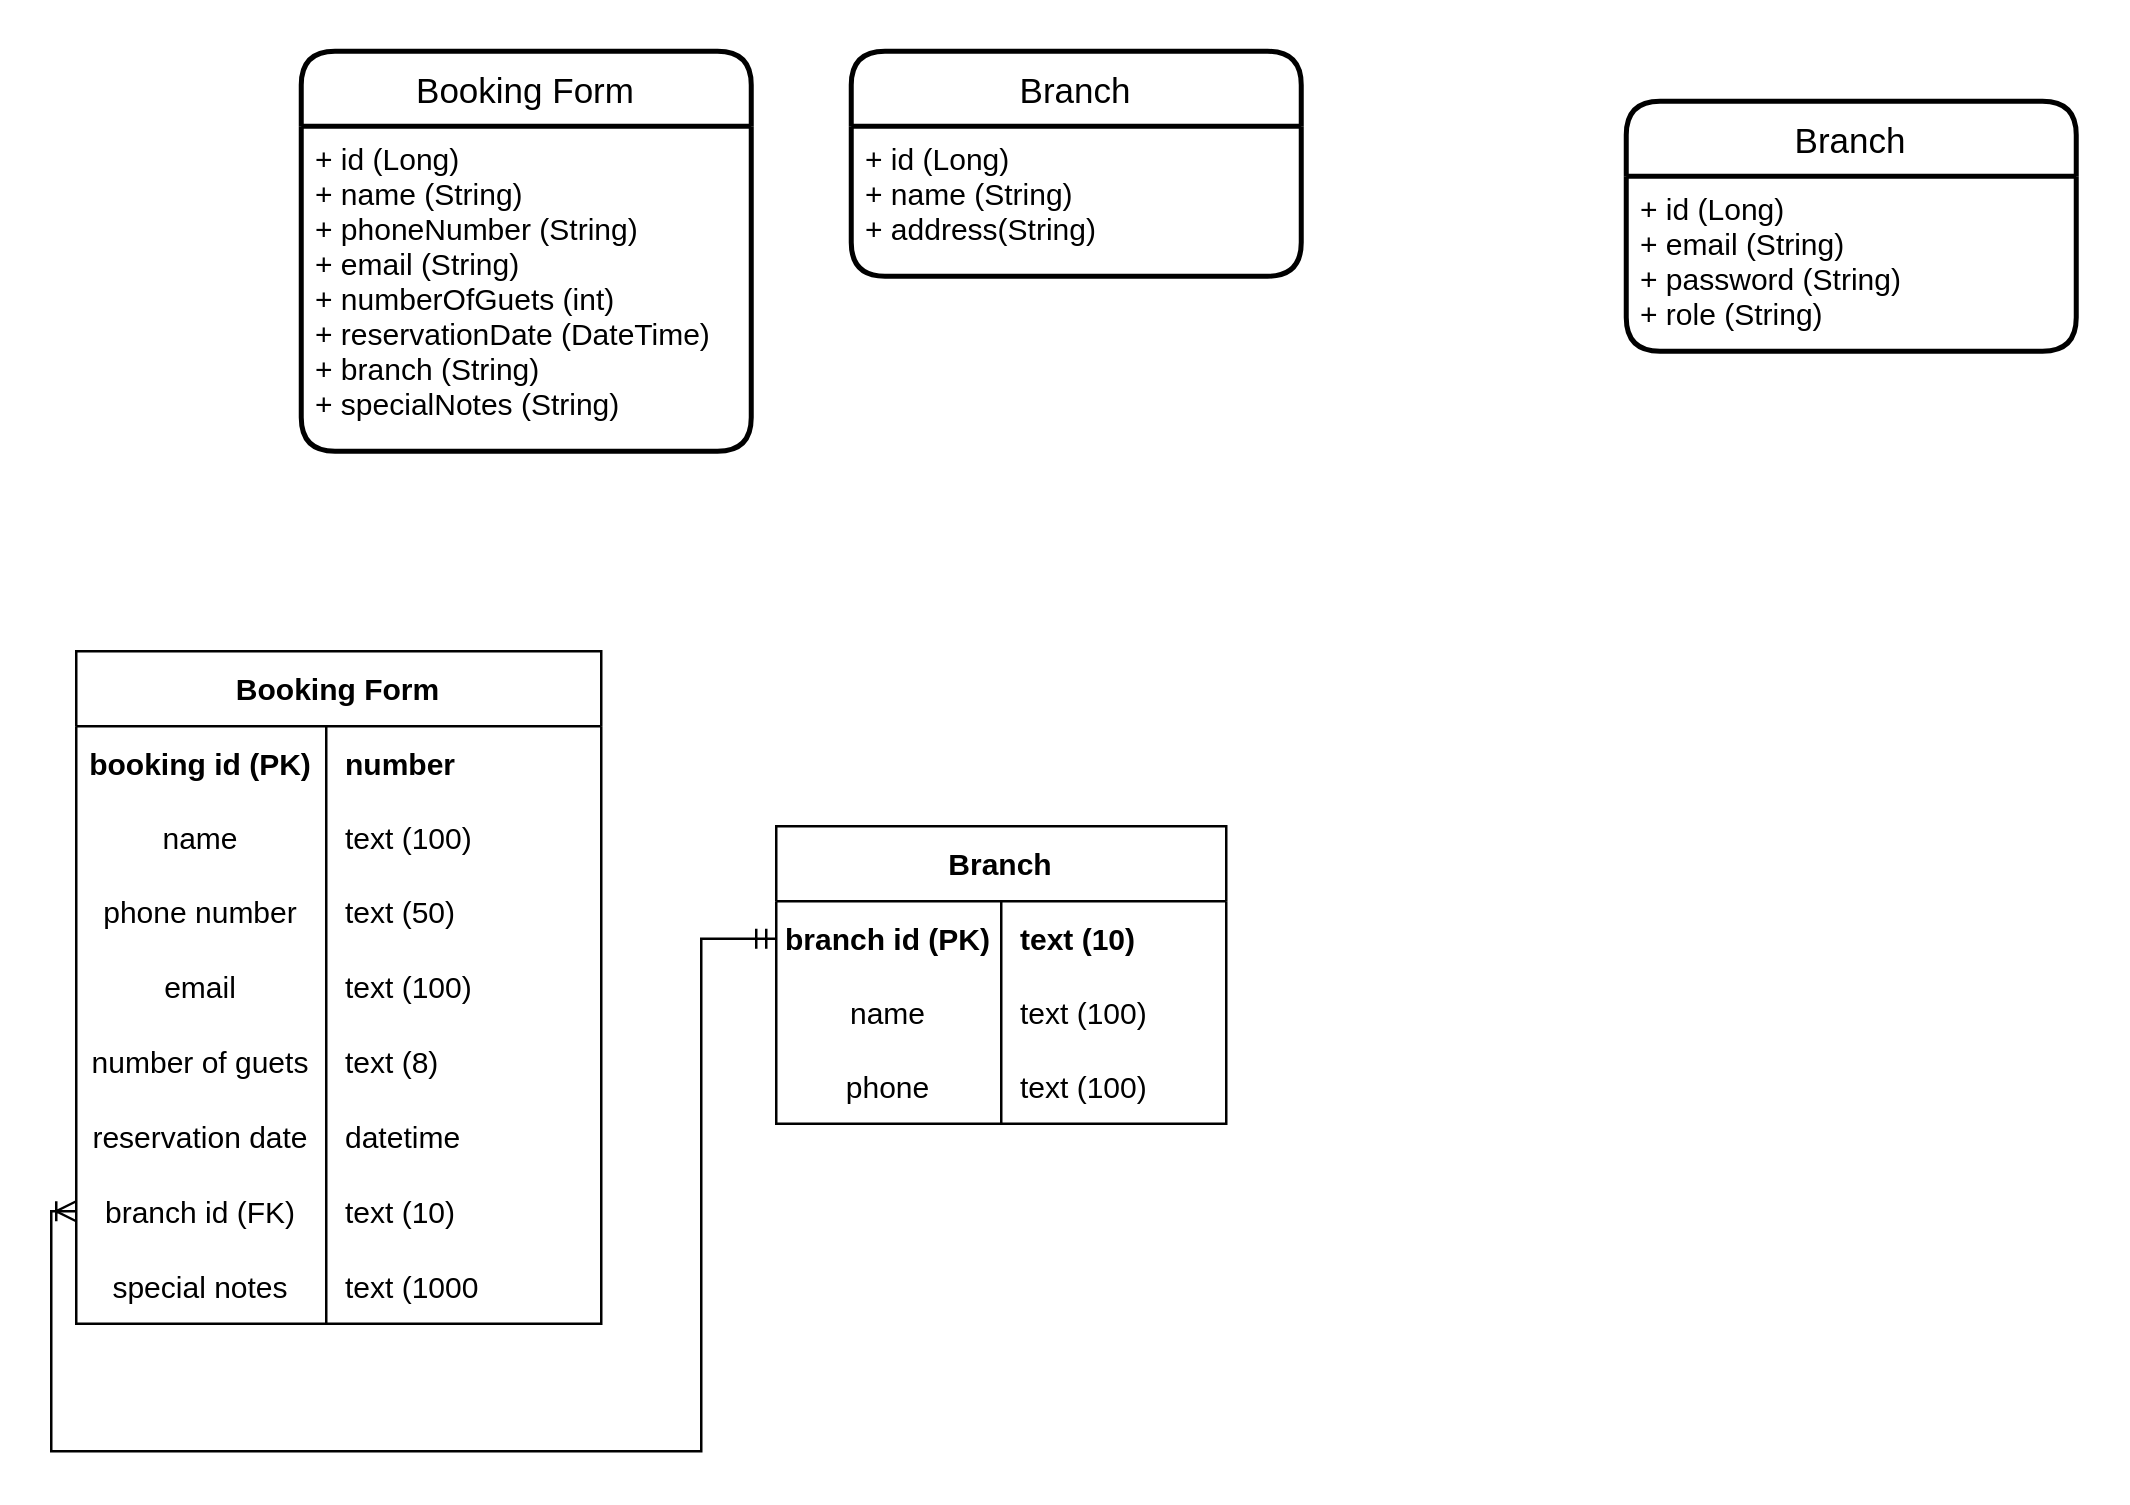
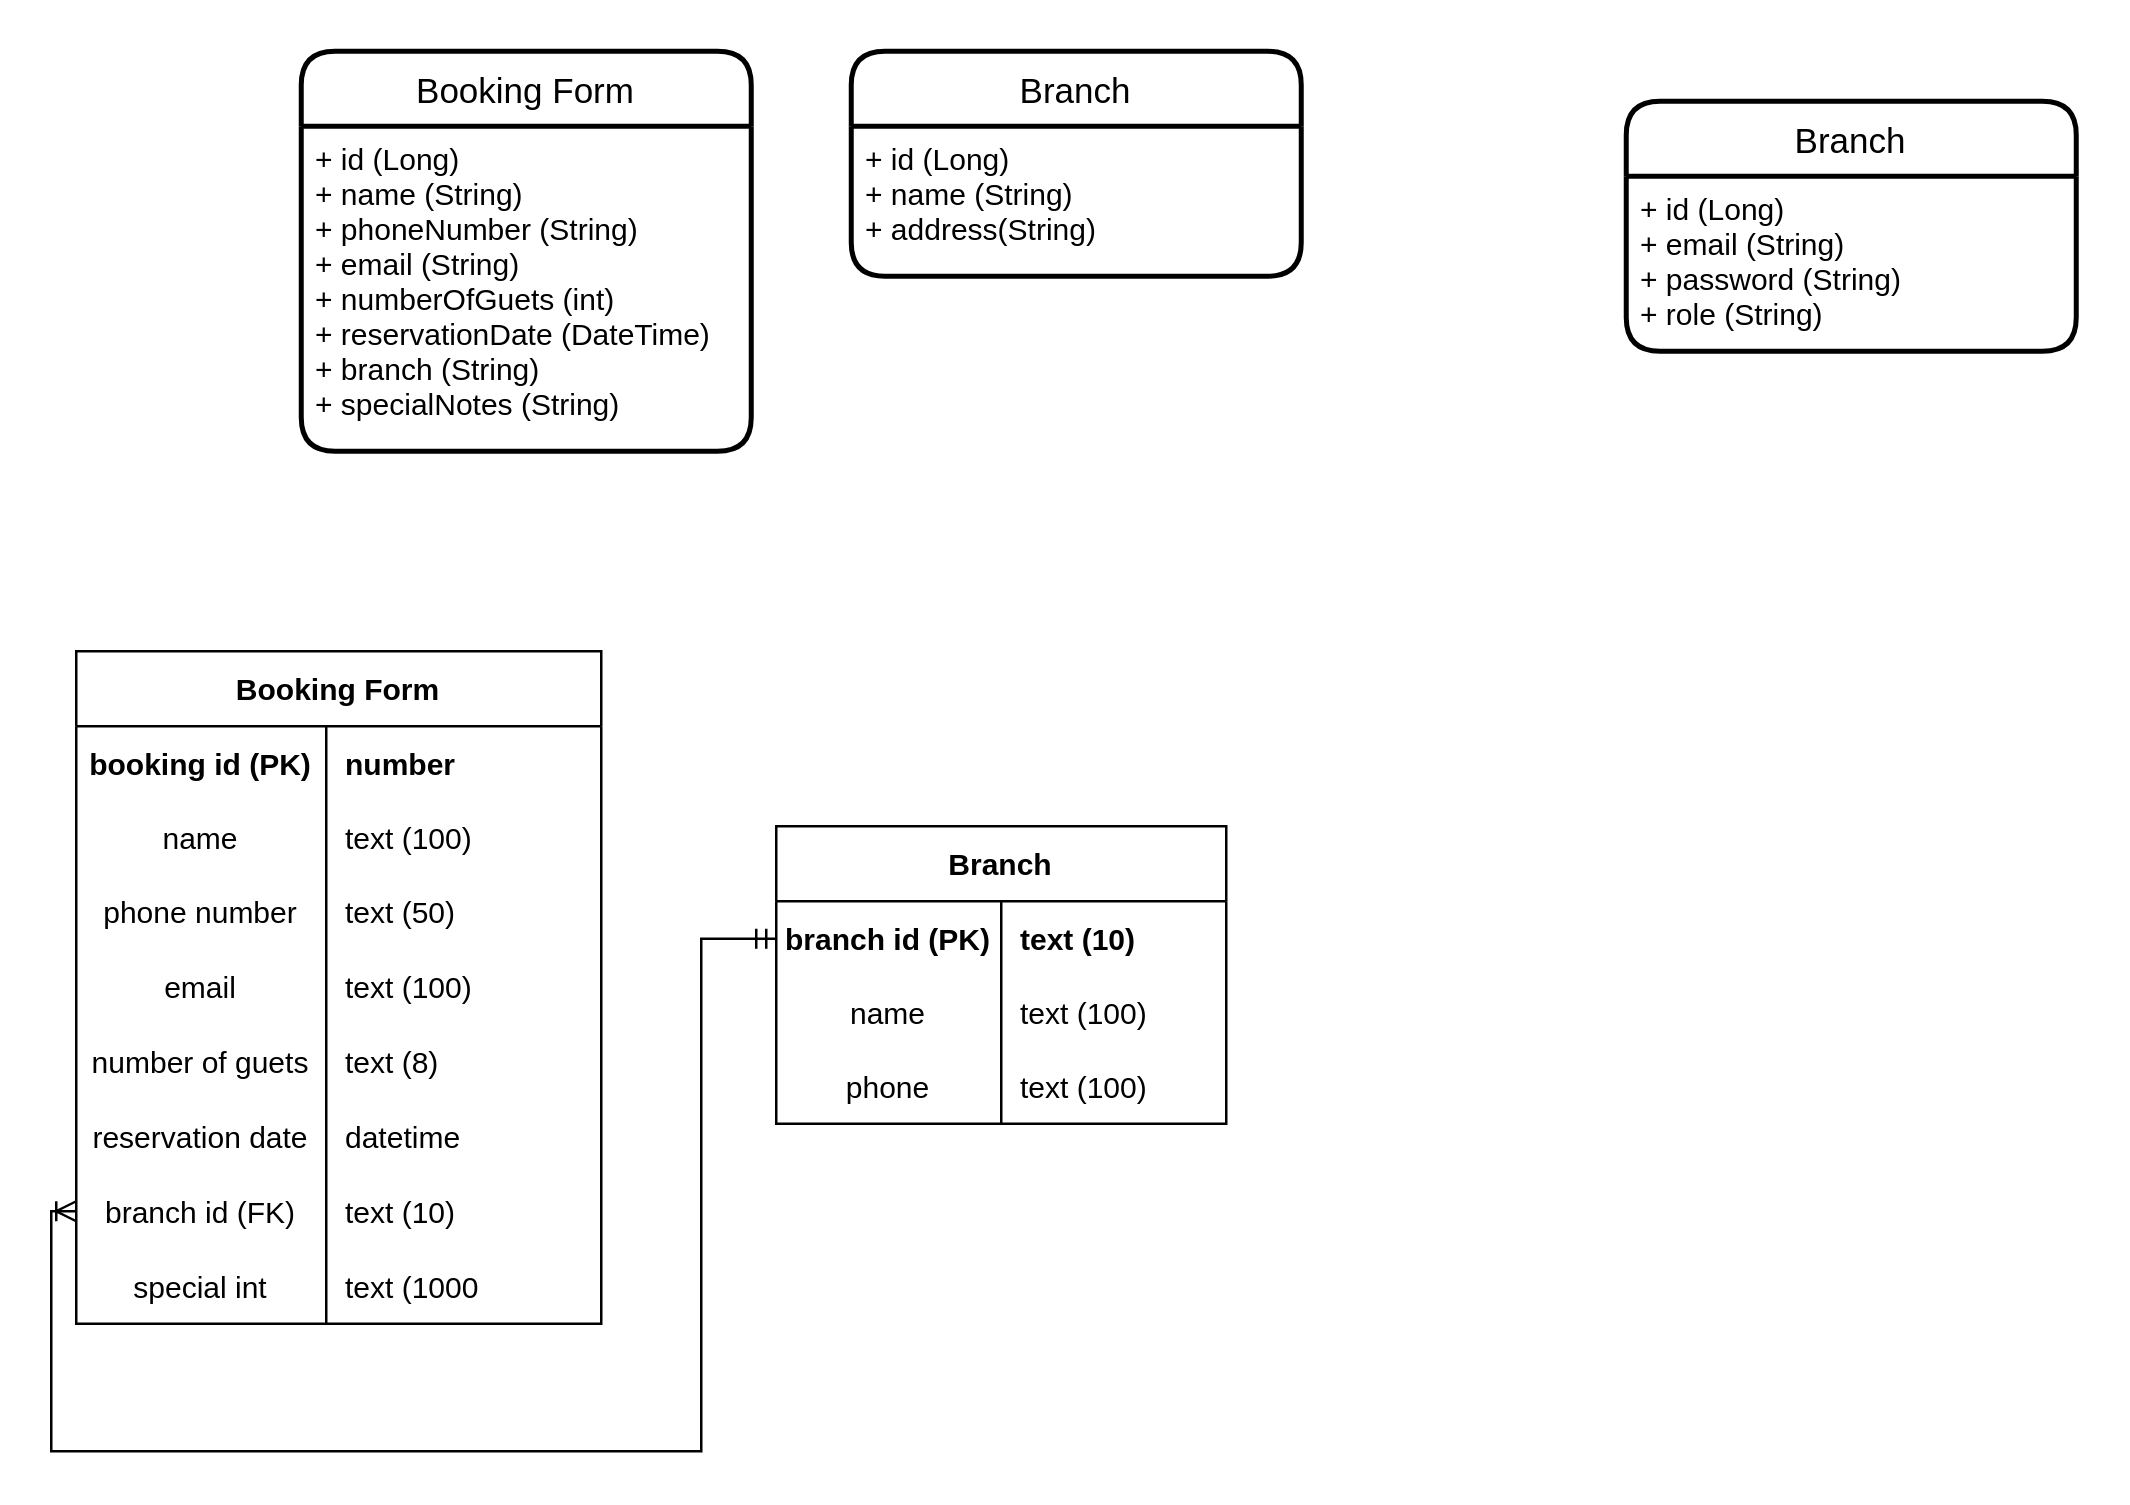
node "special notes": label "special notes" -> "special int"
